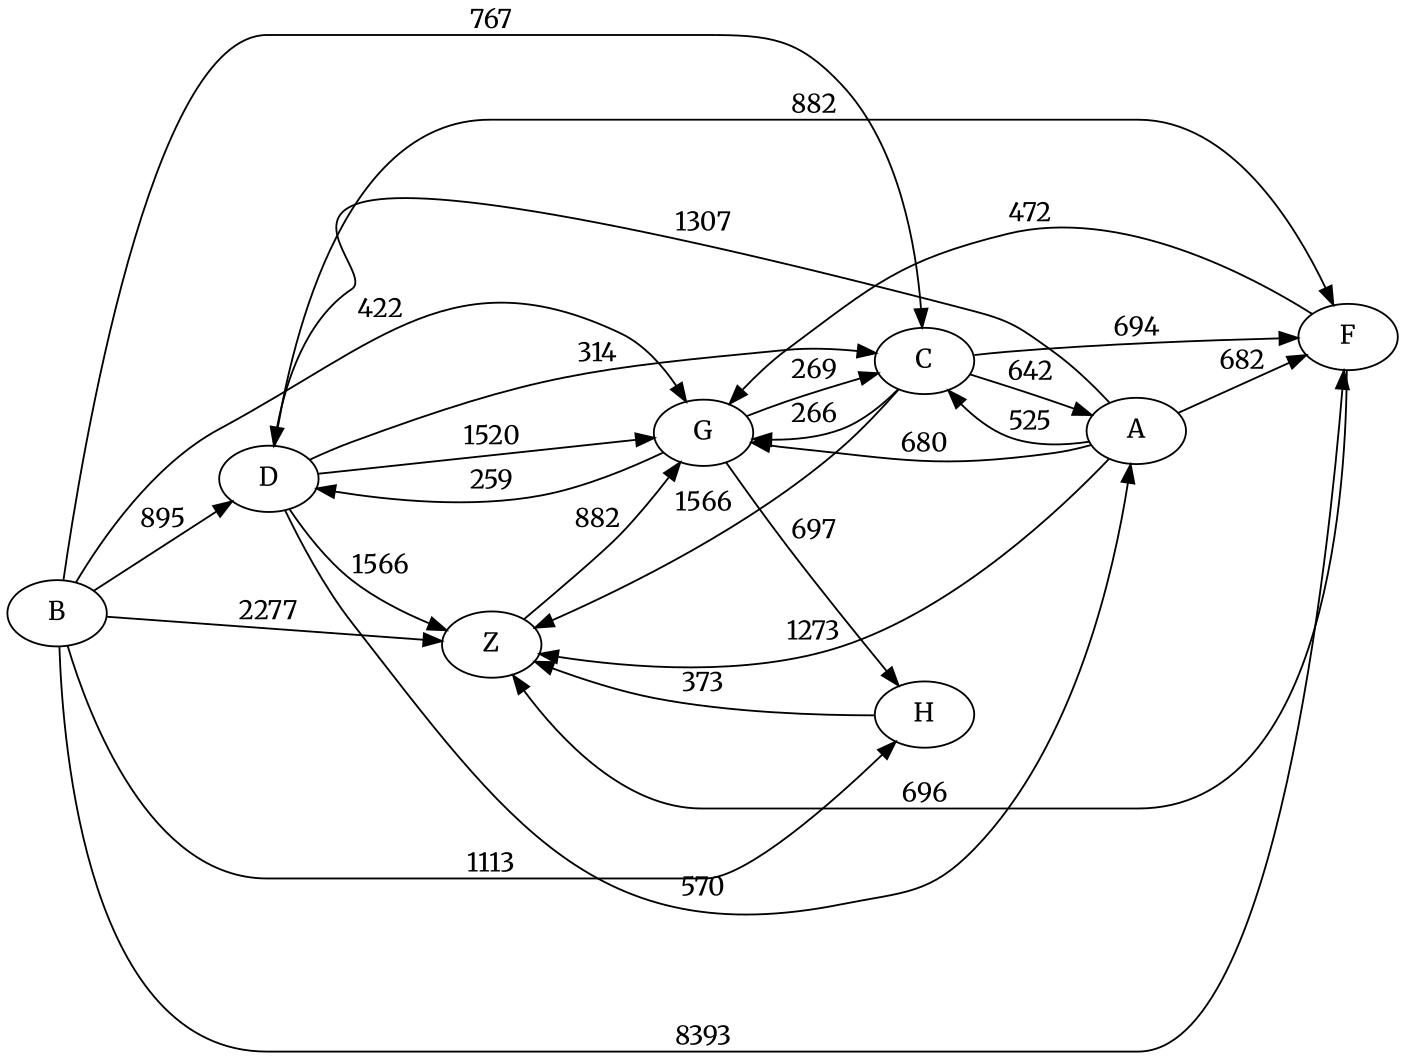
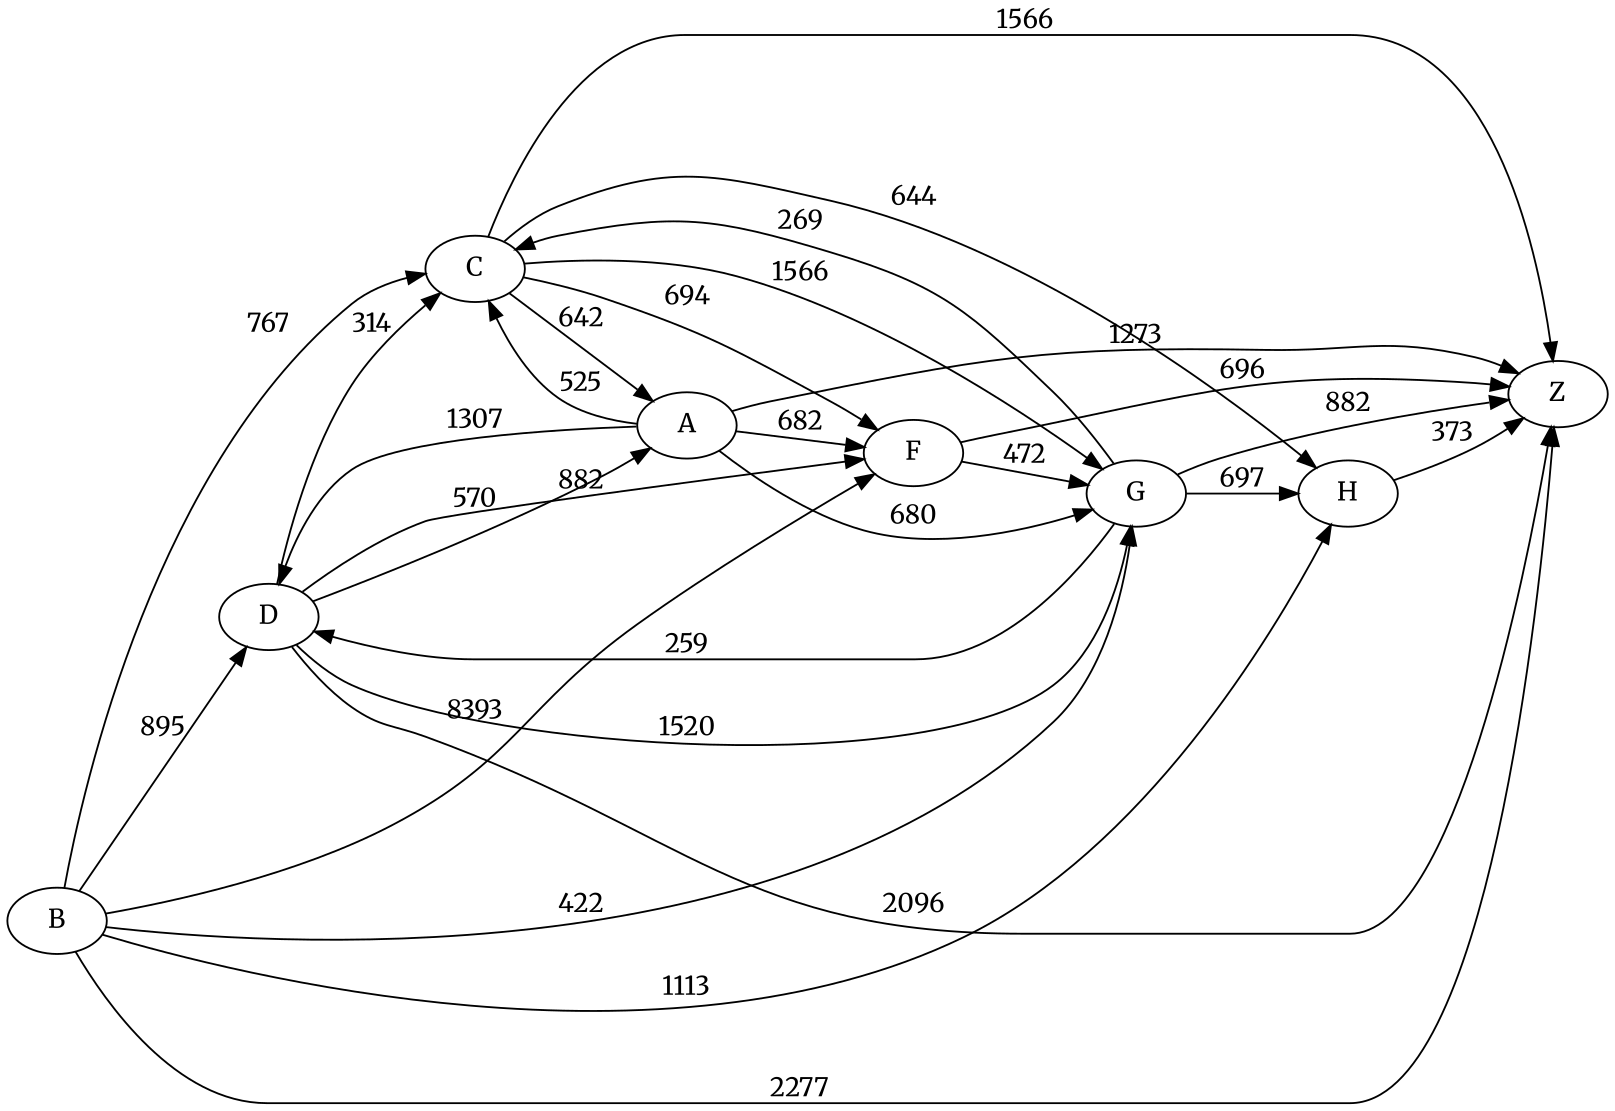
edge "C" -> "H": added, label "644"
edge "C" -> "G": label "266" -> "1566"
edge "Z" -> "G": reversed
edge "D" -> "Z": label "1566" -> "2096"
